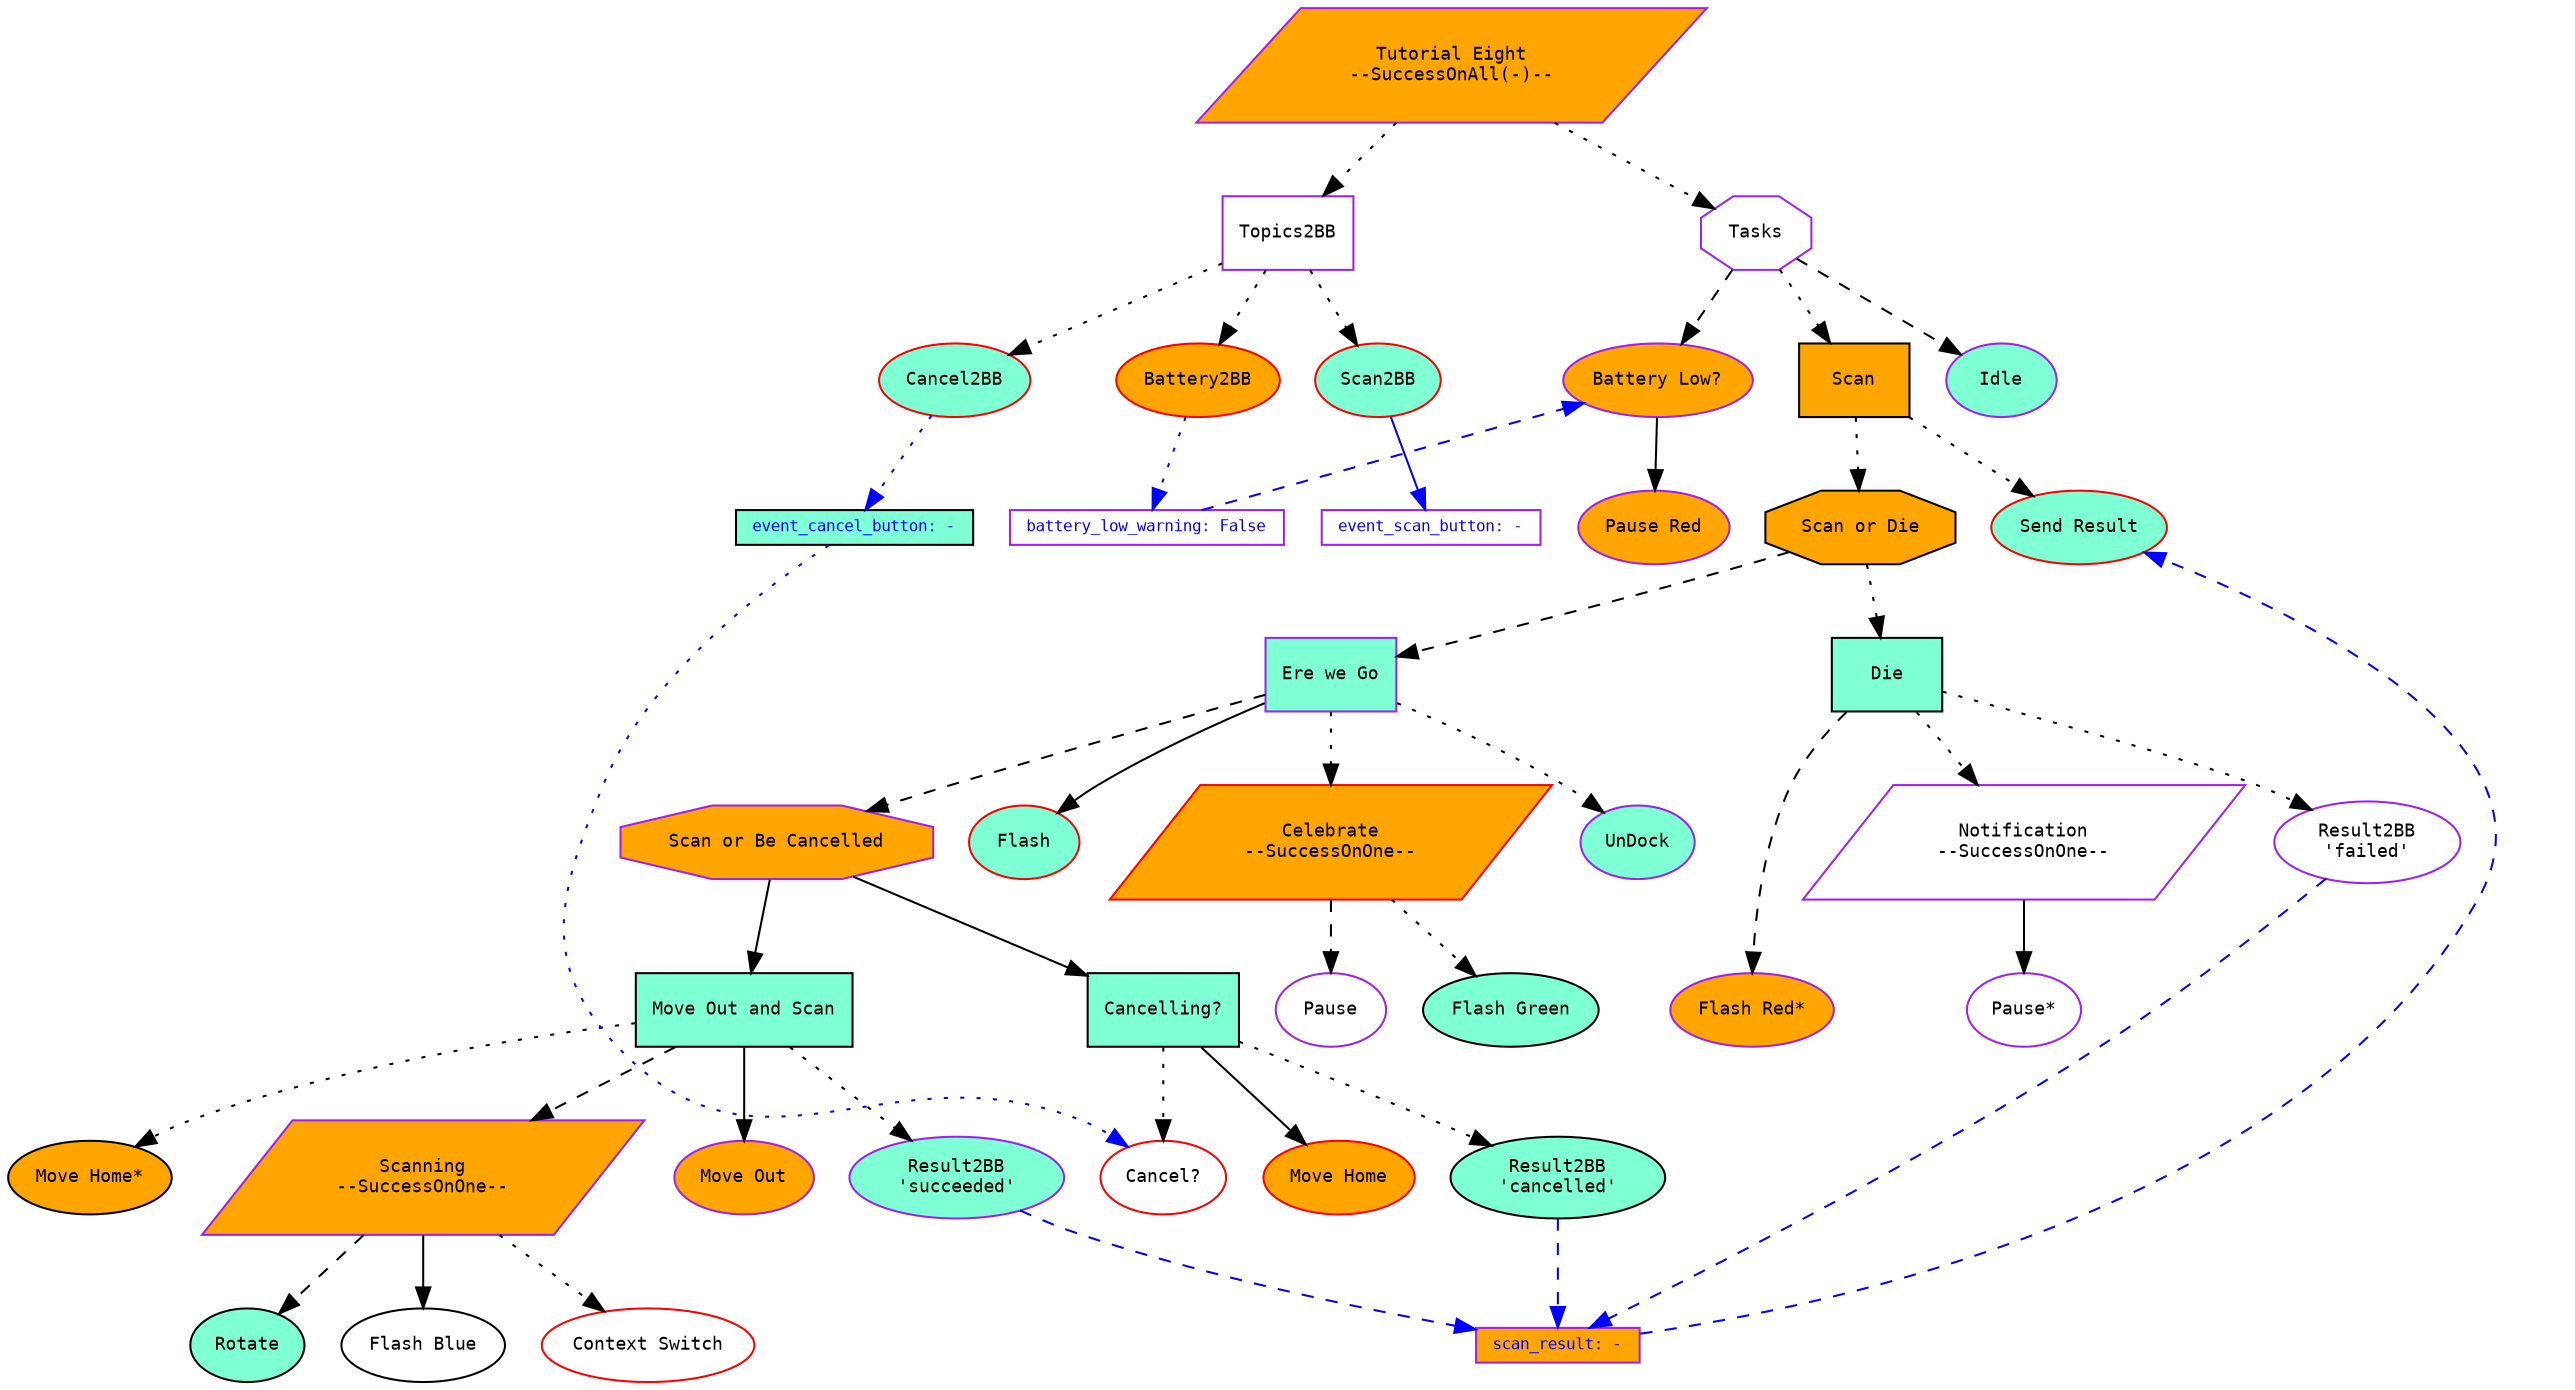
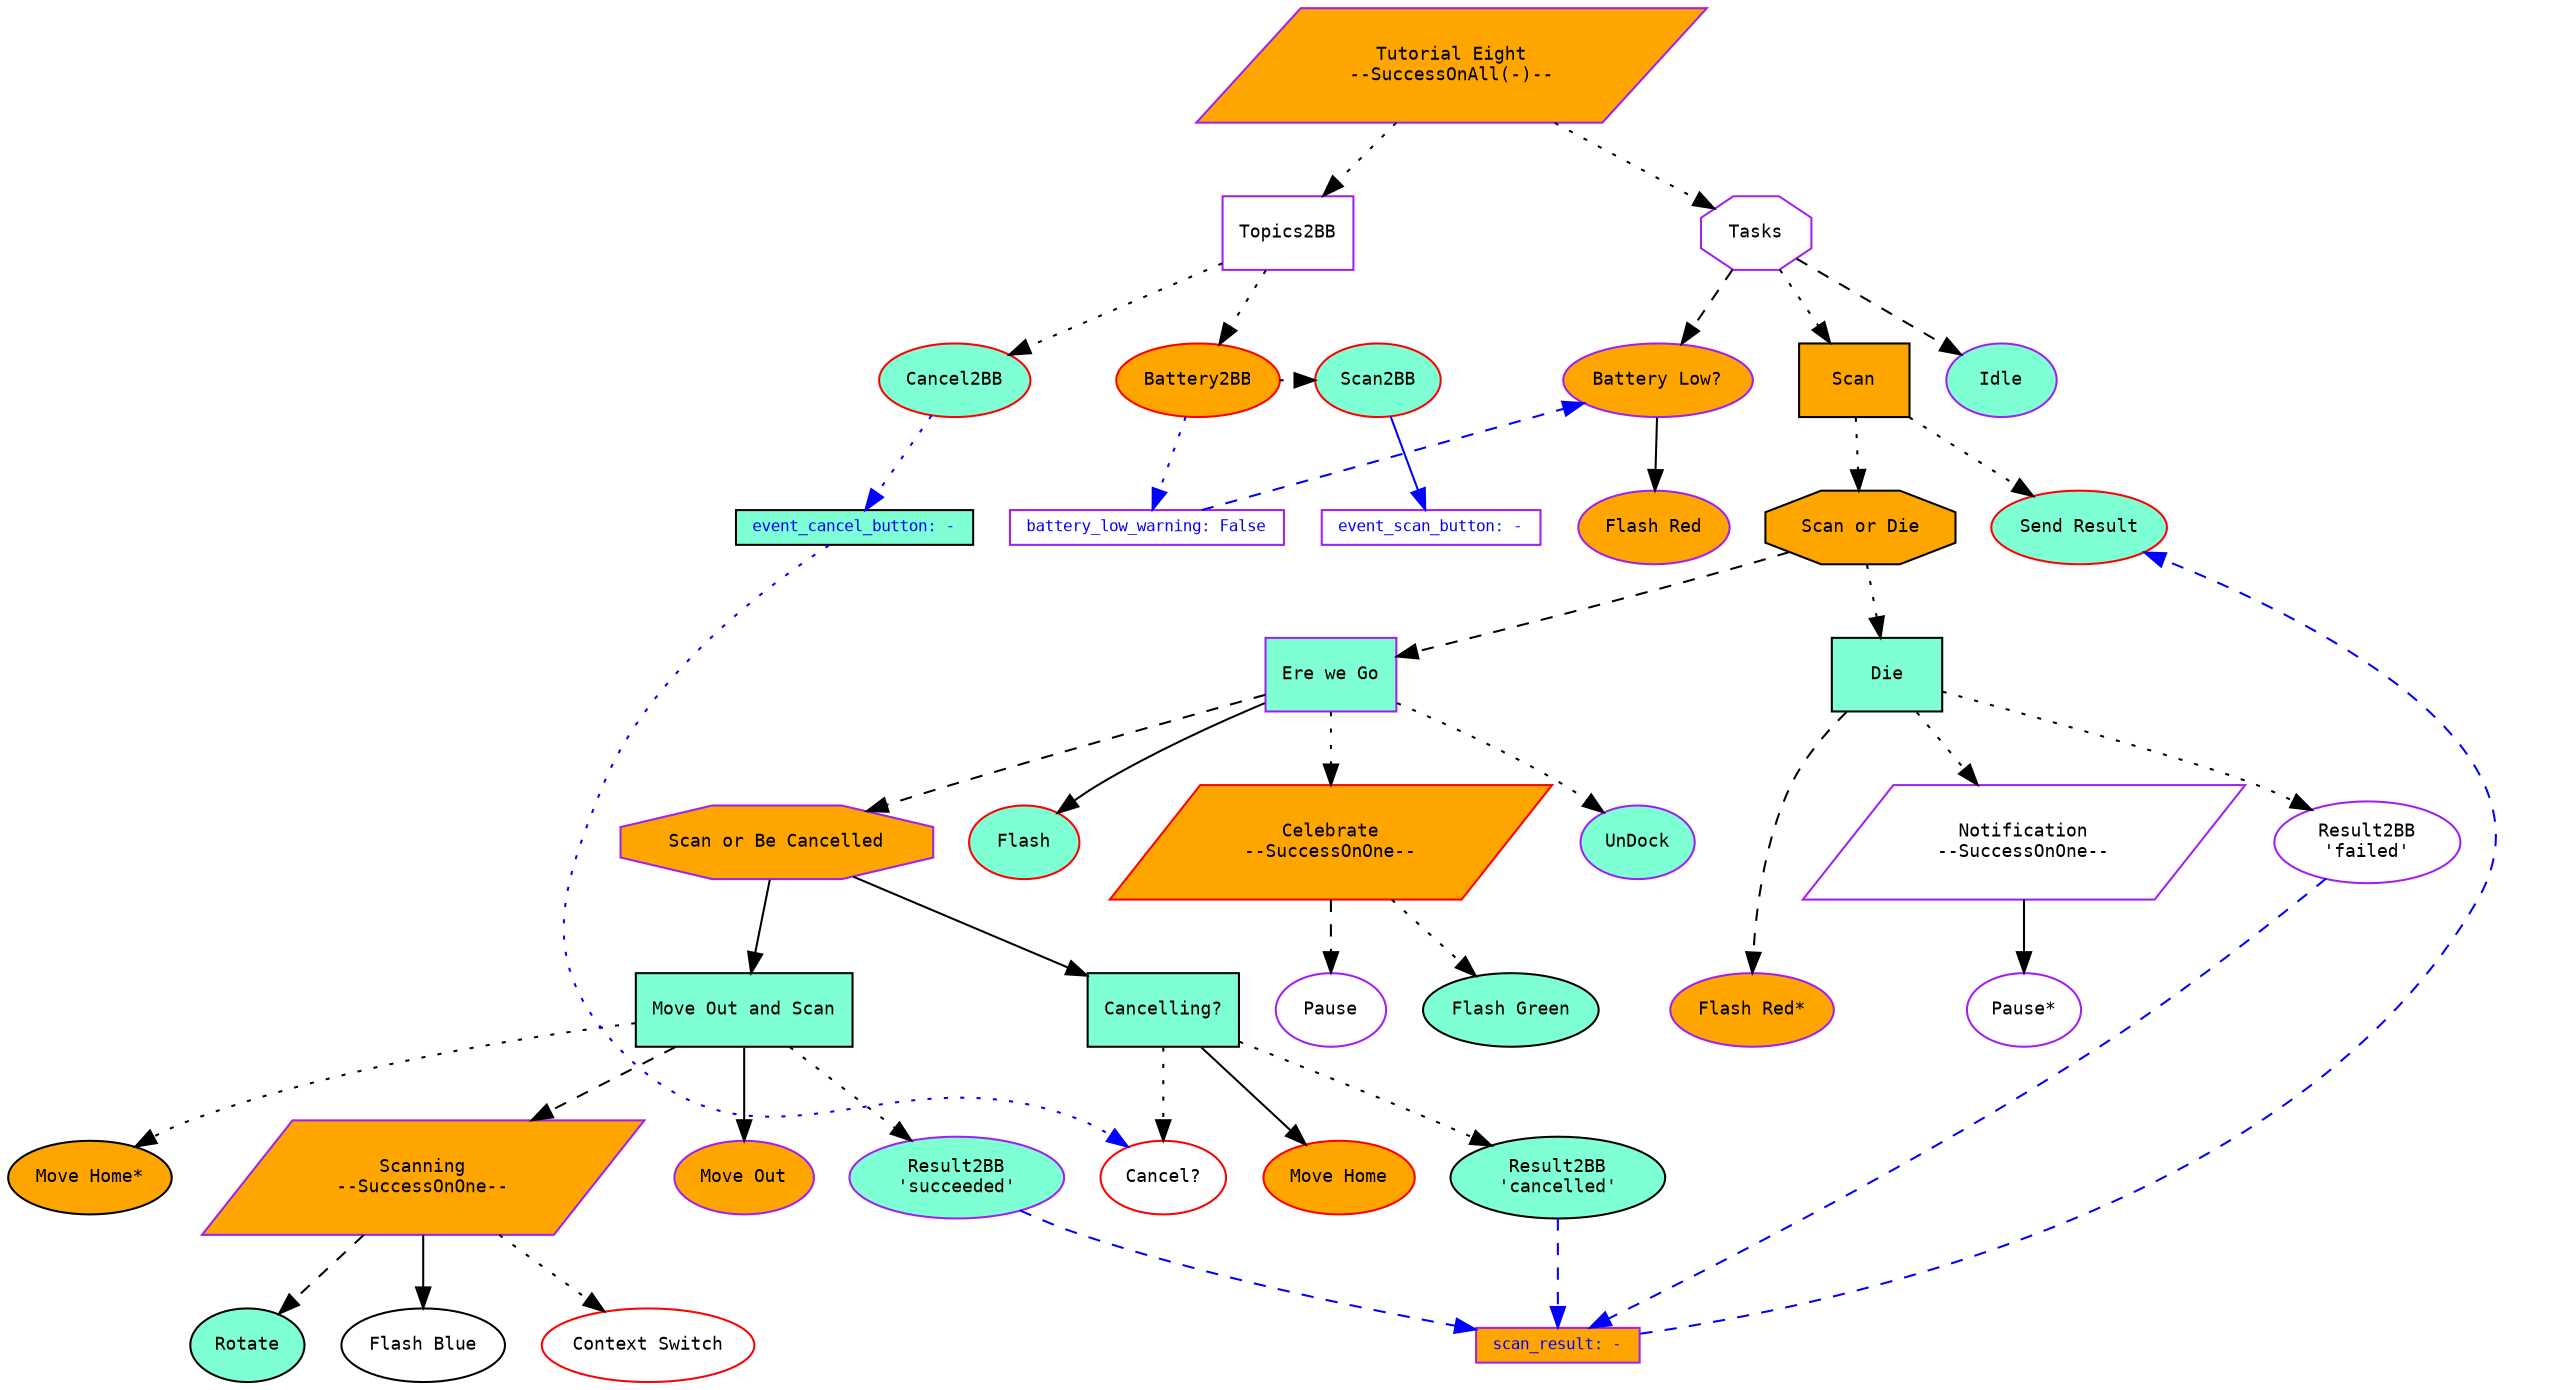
edge "Topics2BB" -> "Scan2BB": now "Battery2BB" -> "Scan2BB"
node "Pause Red": label "Pause Red" -> "Flash Red"
